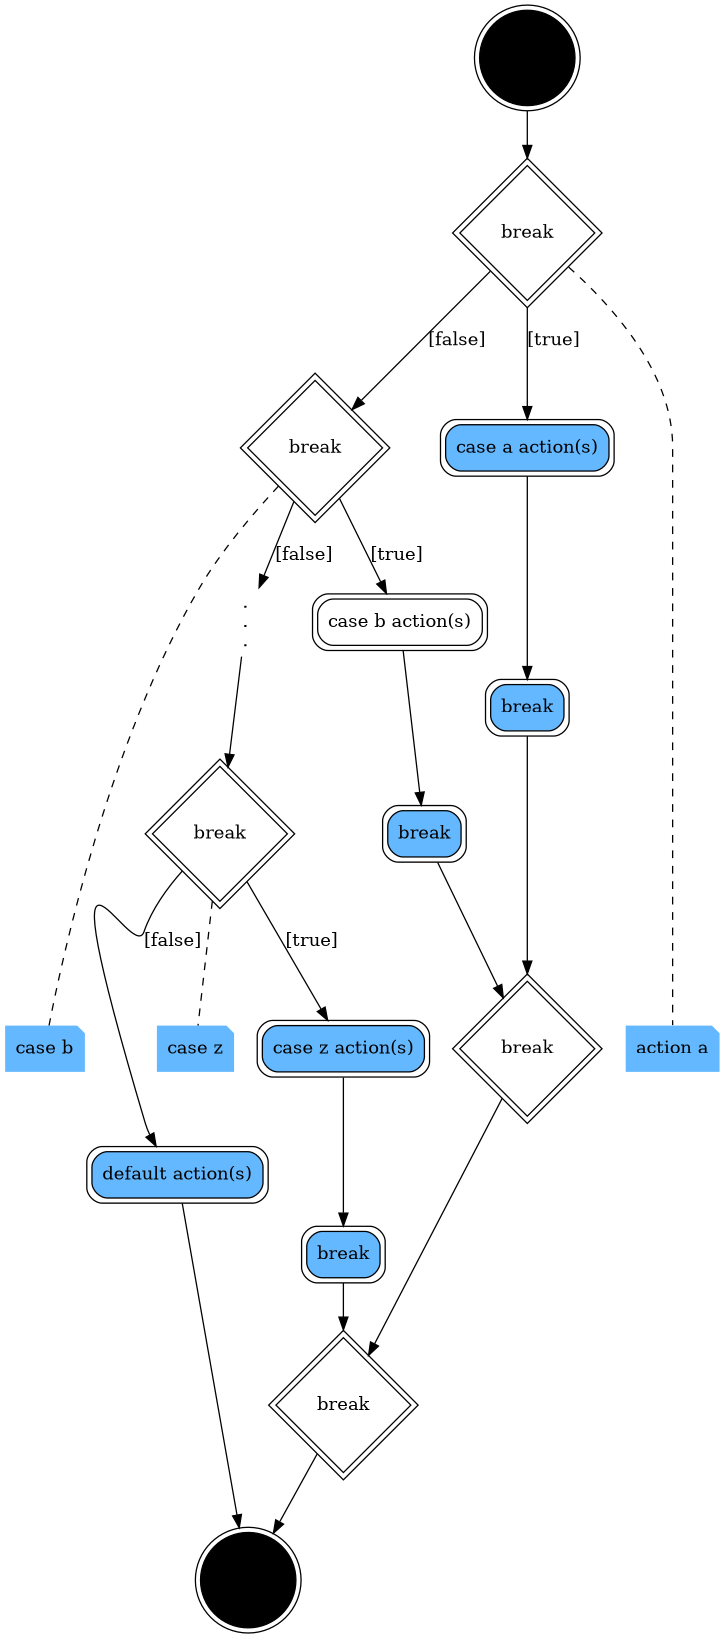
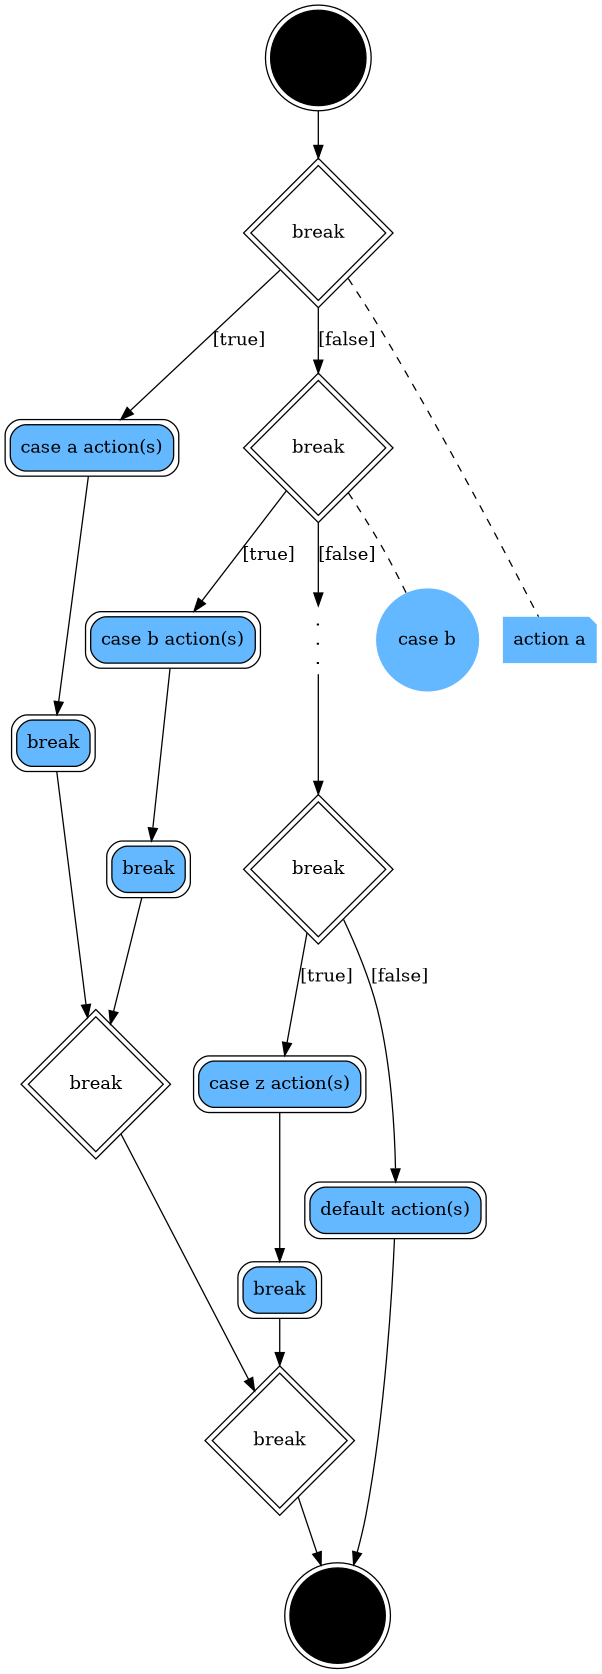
node "case b action(s)": fillcolor white -> steelblue1
node "case b": shape note -> circle
node "case z": removed
